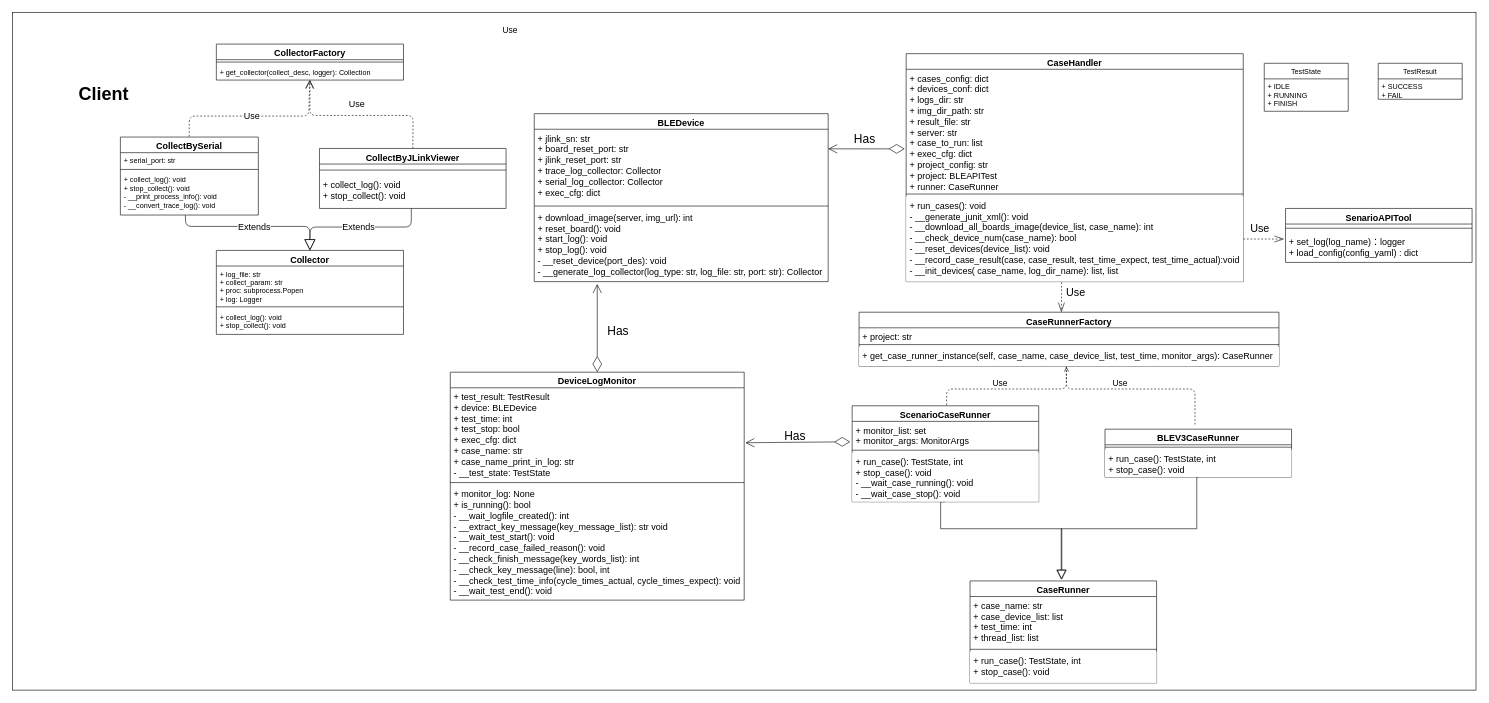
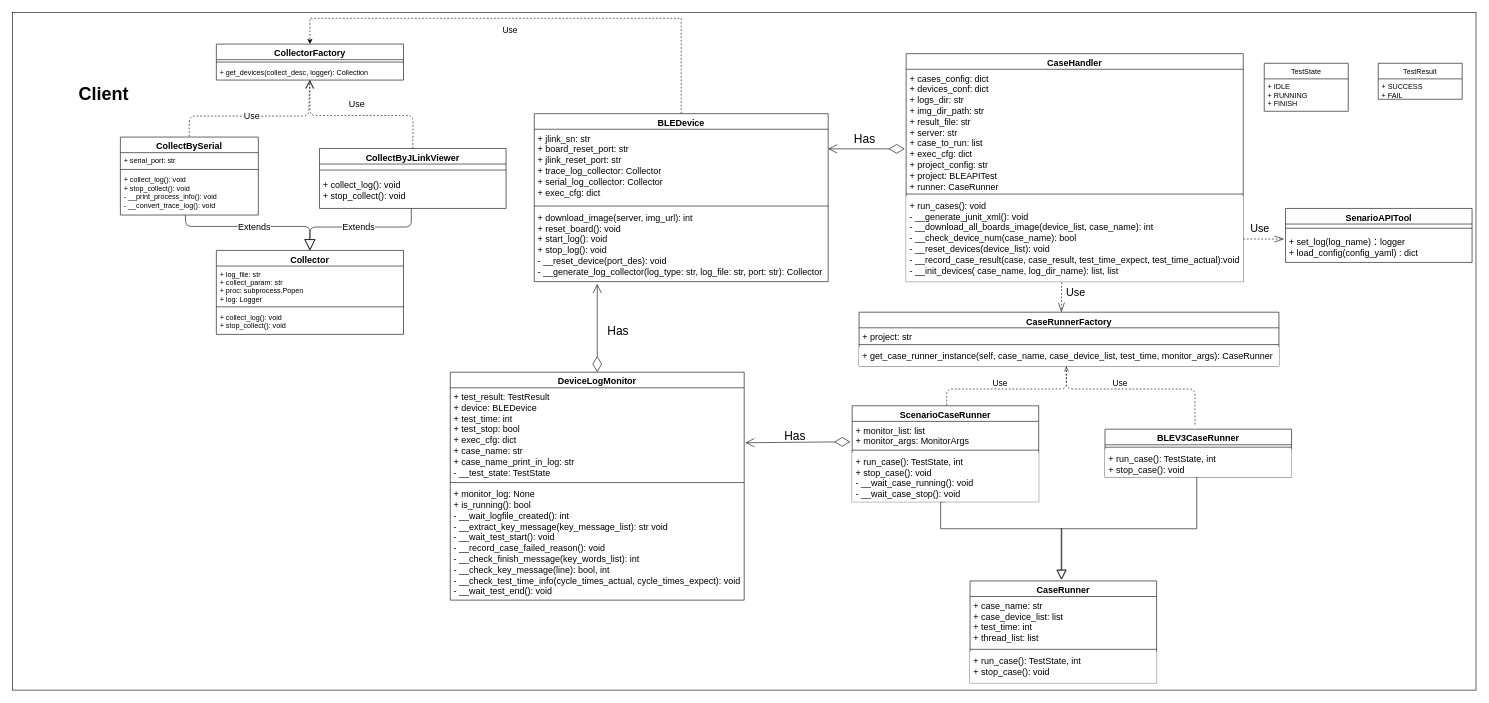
edge "BLEDevice" -> "CollectorFactory": added
node "+ get_collector(collect_desc, logger): Collection": label "+ get_collector(collect_desc, logger): Collection" -> "+ get_devices(collect_desc, logger): Collection"
node "+ monitor_list: set + monitor_args: MonitorArgs": label "+ monitor_list: set + monitor_args: MonitorArgs" -> "+ monitor_list: list + monitor_args: MonitorArgs"
